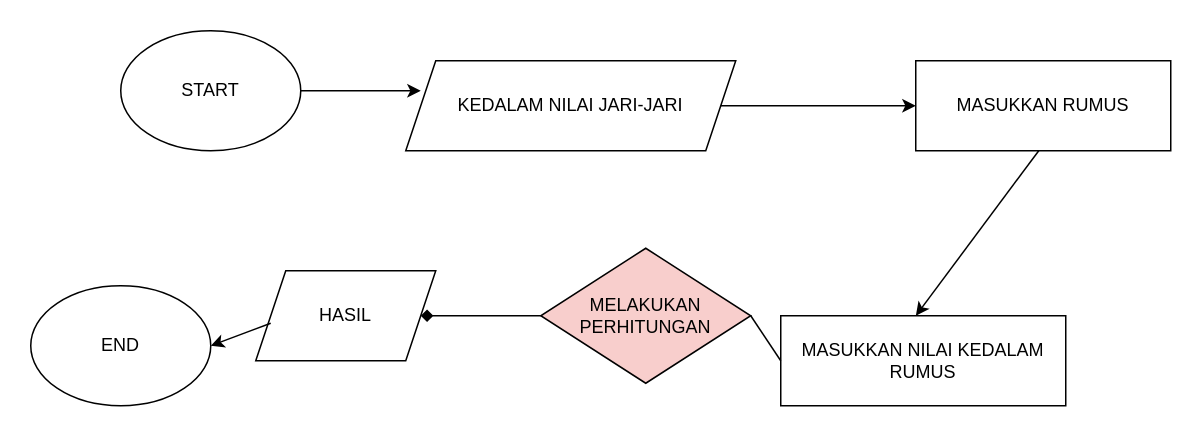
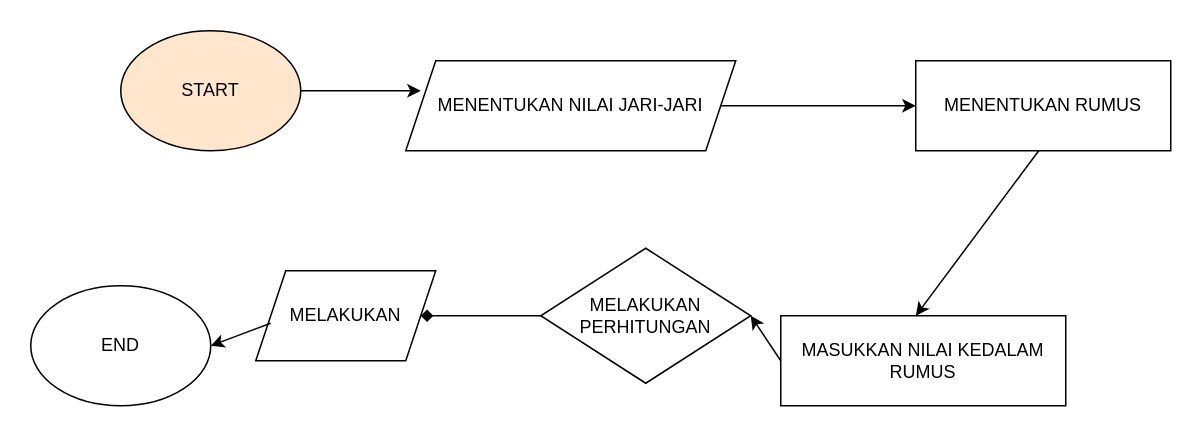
node "START": fillcolor #ffffff -> #ffe6cc
node "KEDALAM NILAI JARI-JARI": label "KEDALAM NILAI JARI-JARI" -> "MENENTUKAN NILAI JARI-JARI"
node "MASUKKAN RUMUS": label "MASUKKAN RUMUS" -> "MENENTUKAN RUMUS"
node "HASIL": label "HASIL" -> "MELAKUKAN"
node "MELAKUKAN PERHITUNGAN": fillcolor #f8cecc -> #ffffff
edge "MELAKUKAN PERHITUNGAN" -- "MASUKKAN NILAI KEDALAM RUMUS": arrowhead none -> classic
